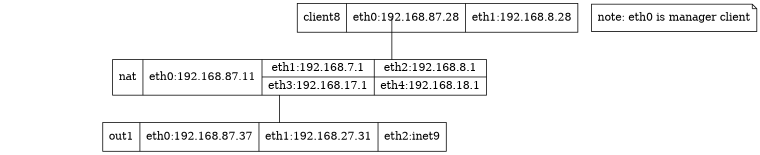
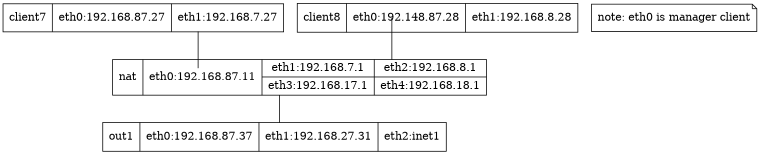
node "client8": text "eth0:192.168.87.28" -> "eth0:192.148.87.28"
node "client7": added
node "out1": text "eth2:inet9" -> "eth2:inet1"
